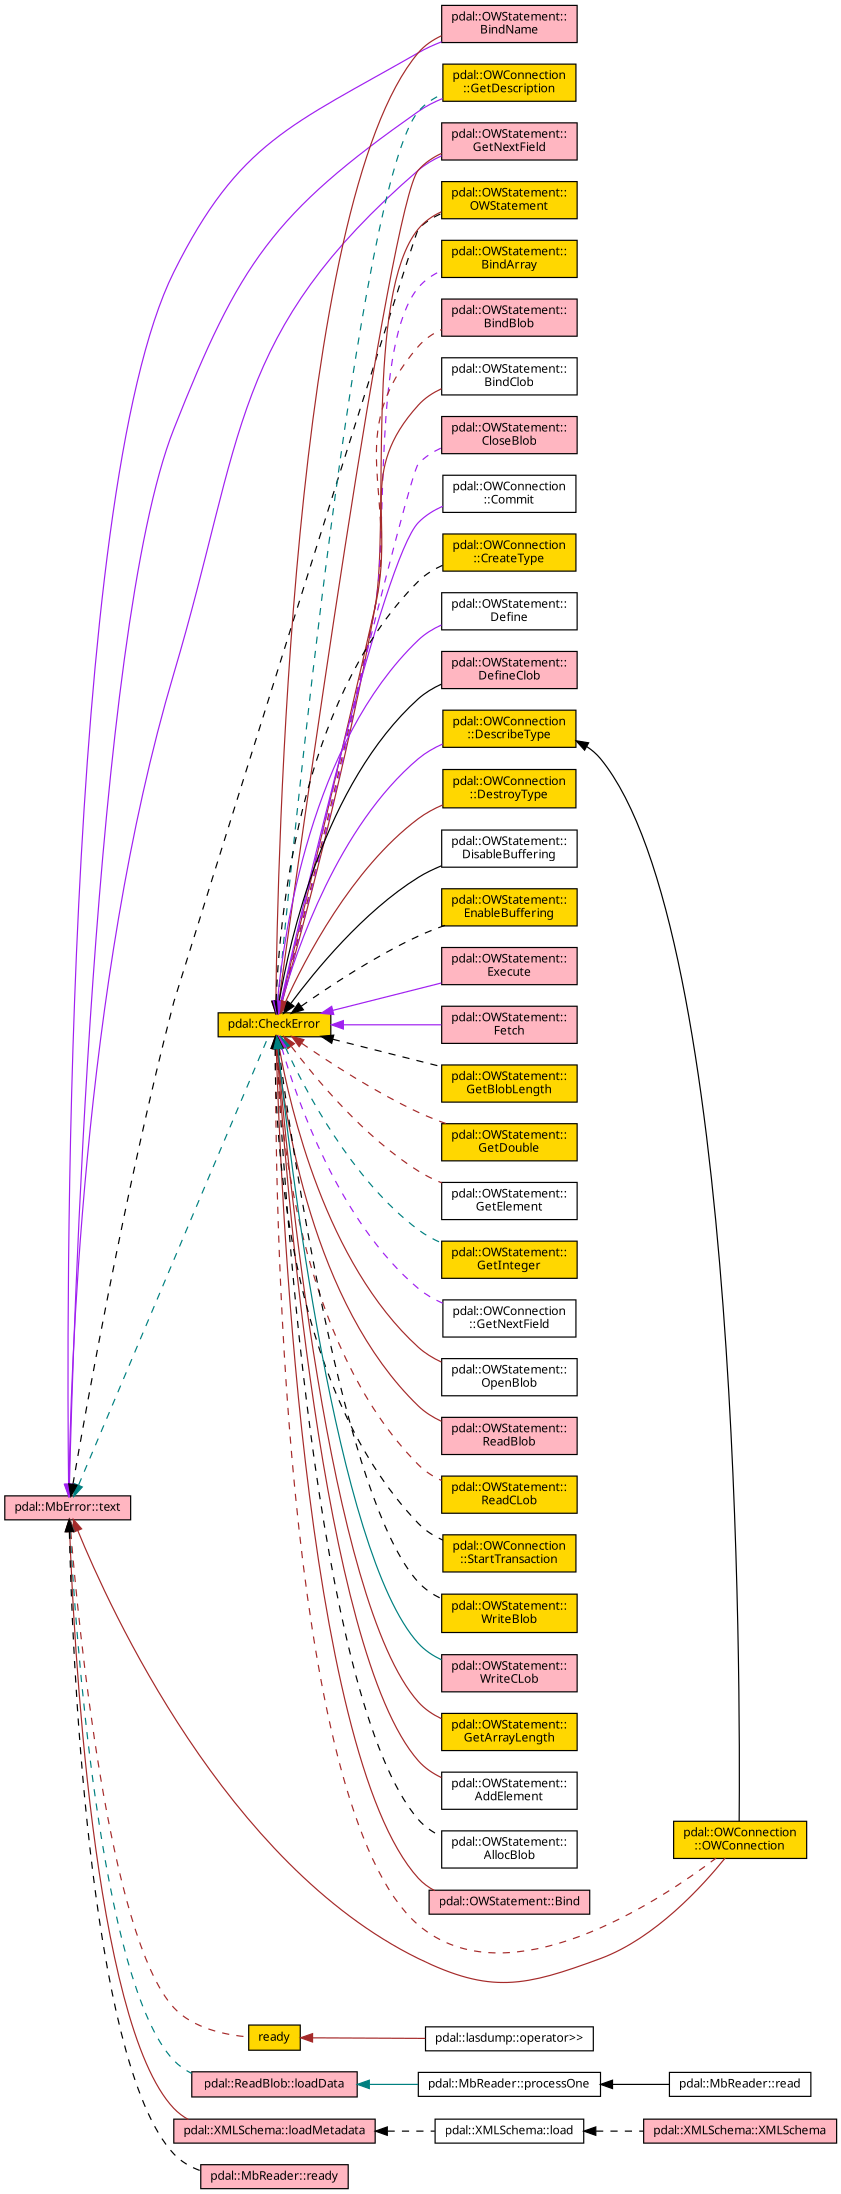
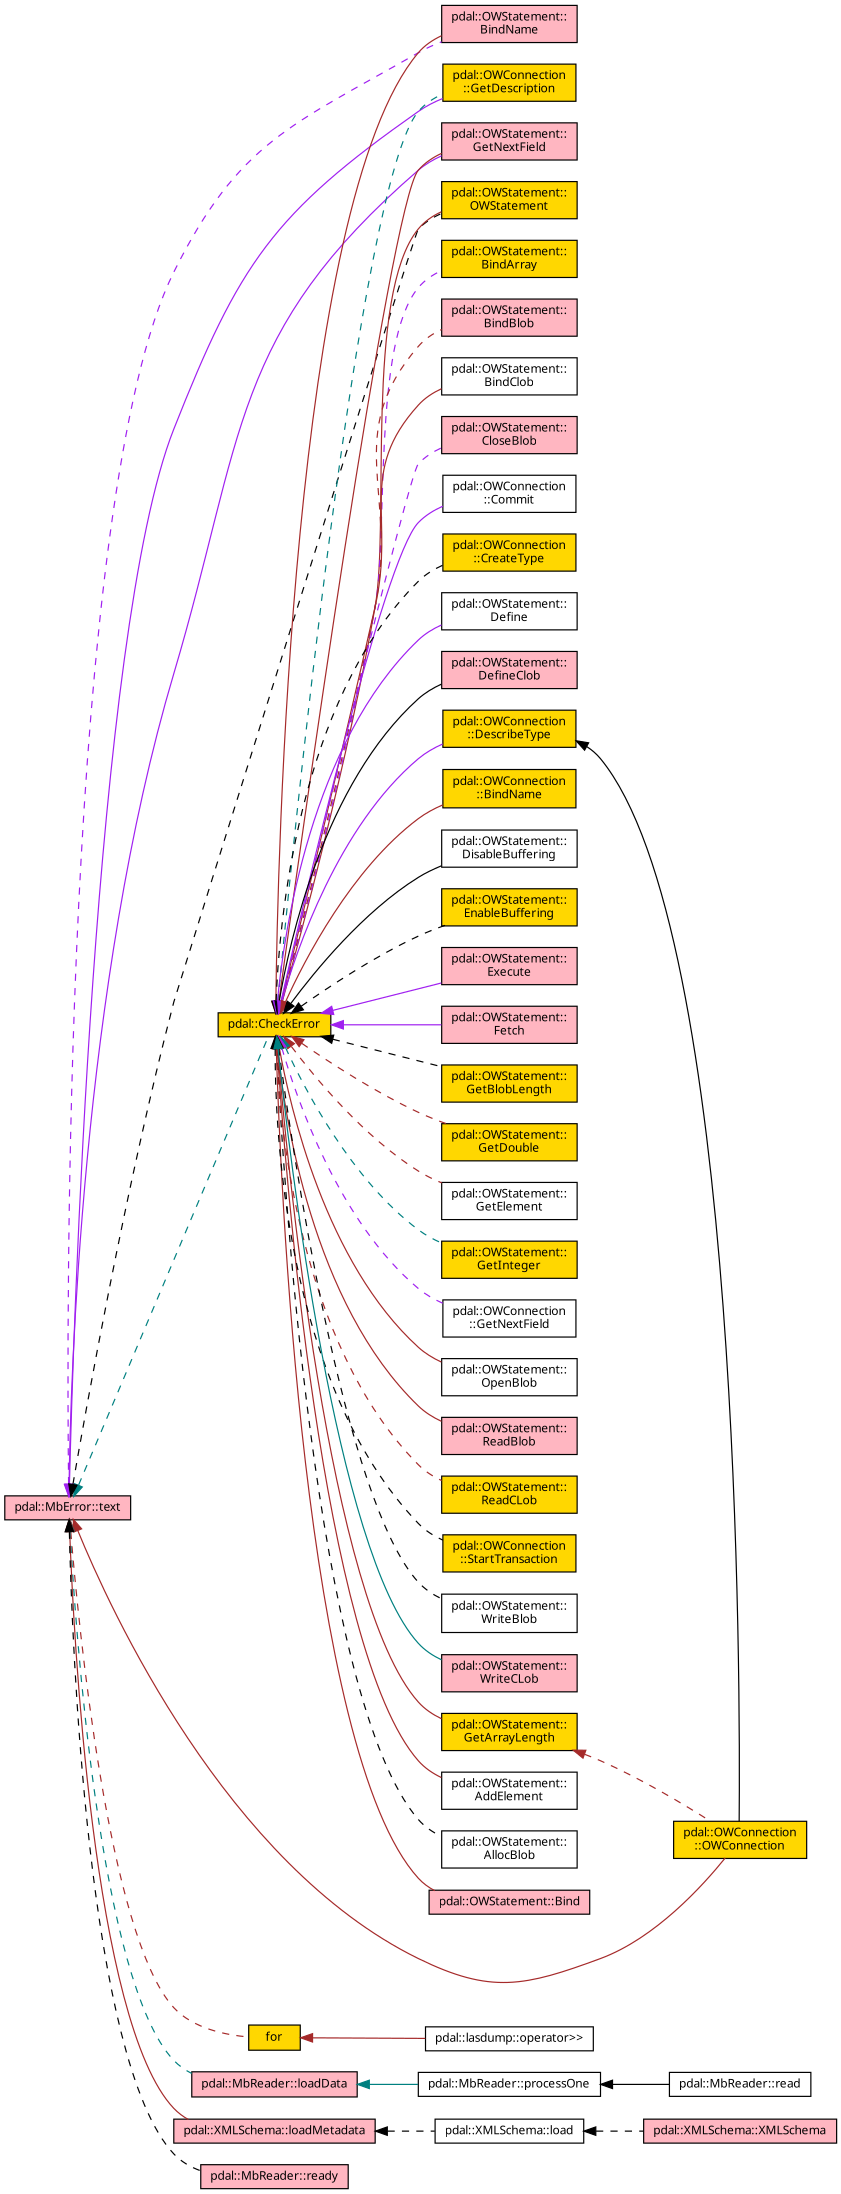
edge "pdal::OWStatement:: BindName" -> "pdal::MbError::text": style solid -> dashed
node "pdal::OWConnection ::DestroyType": label "pdal::OWConnection ::DestroyType" -> "pdal::OWConnection ::BindName"
node "pdal::OWStatement:: WriteBlob": fillcolor gold -> white
edge "pdal::OWConnection ::OWConnection" -> "pdal::CheckError": now "pdal::OWConnection ::OWConnection" -> "pdal::OWStatement:: GetArrayLength"
node "ready": label "ready" -> "for"
node "pdal::ReadBlob::loadData": label "pdal::ReadBlob::loadData" -> "pdal::MbReader::loadData"
